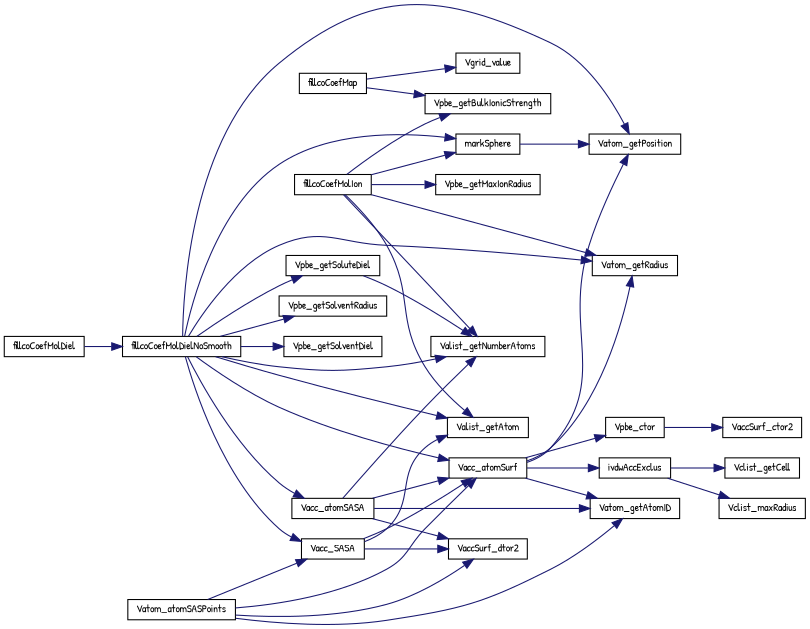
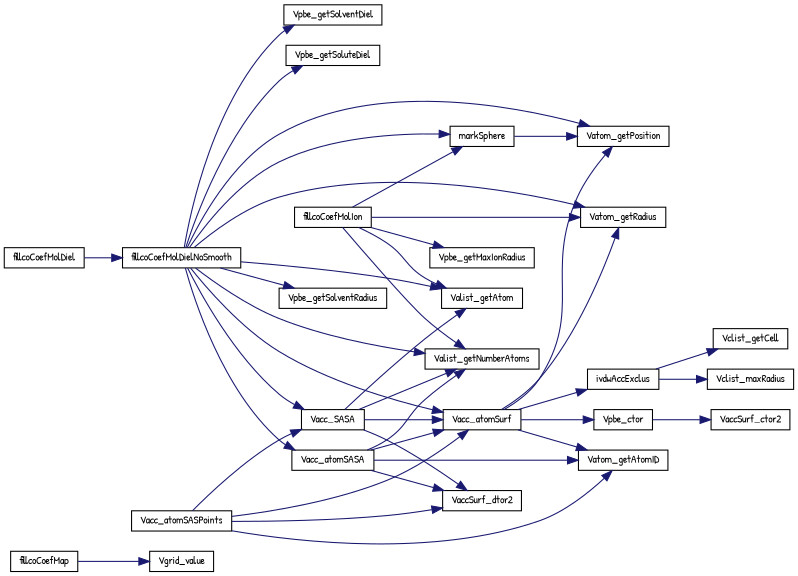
node "Vpbe_getBulkIonicStrength": removed
edge "Vpbe_getSoluteDiel" -> "Valist_getNumberAtoms": now "Vacc_SASA" -> "Valist_getNumberAtoms"
node "Vatom_atomSASPoints": label "Vatom_atomSASPoints" -> "Vacc_atomSASPoints"
